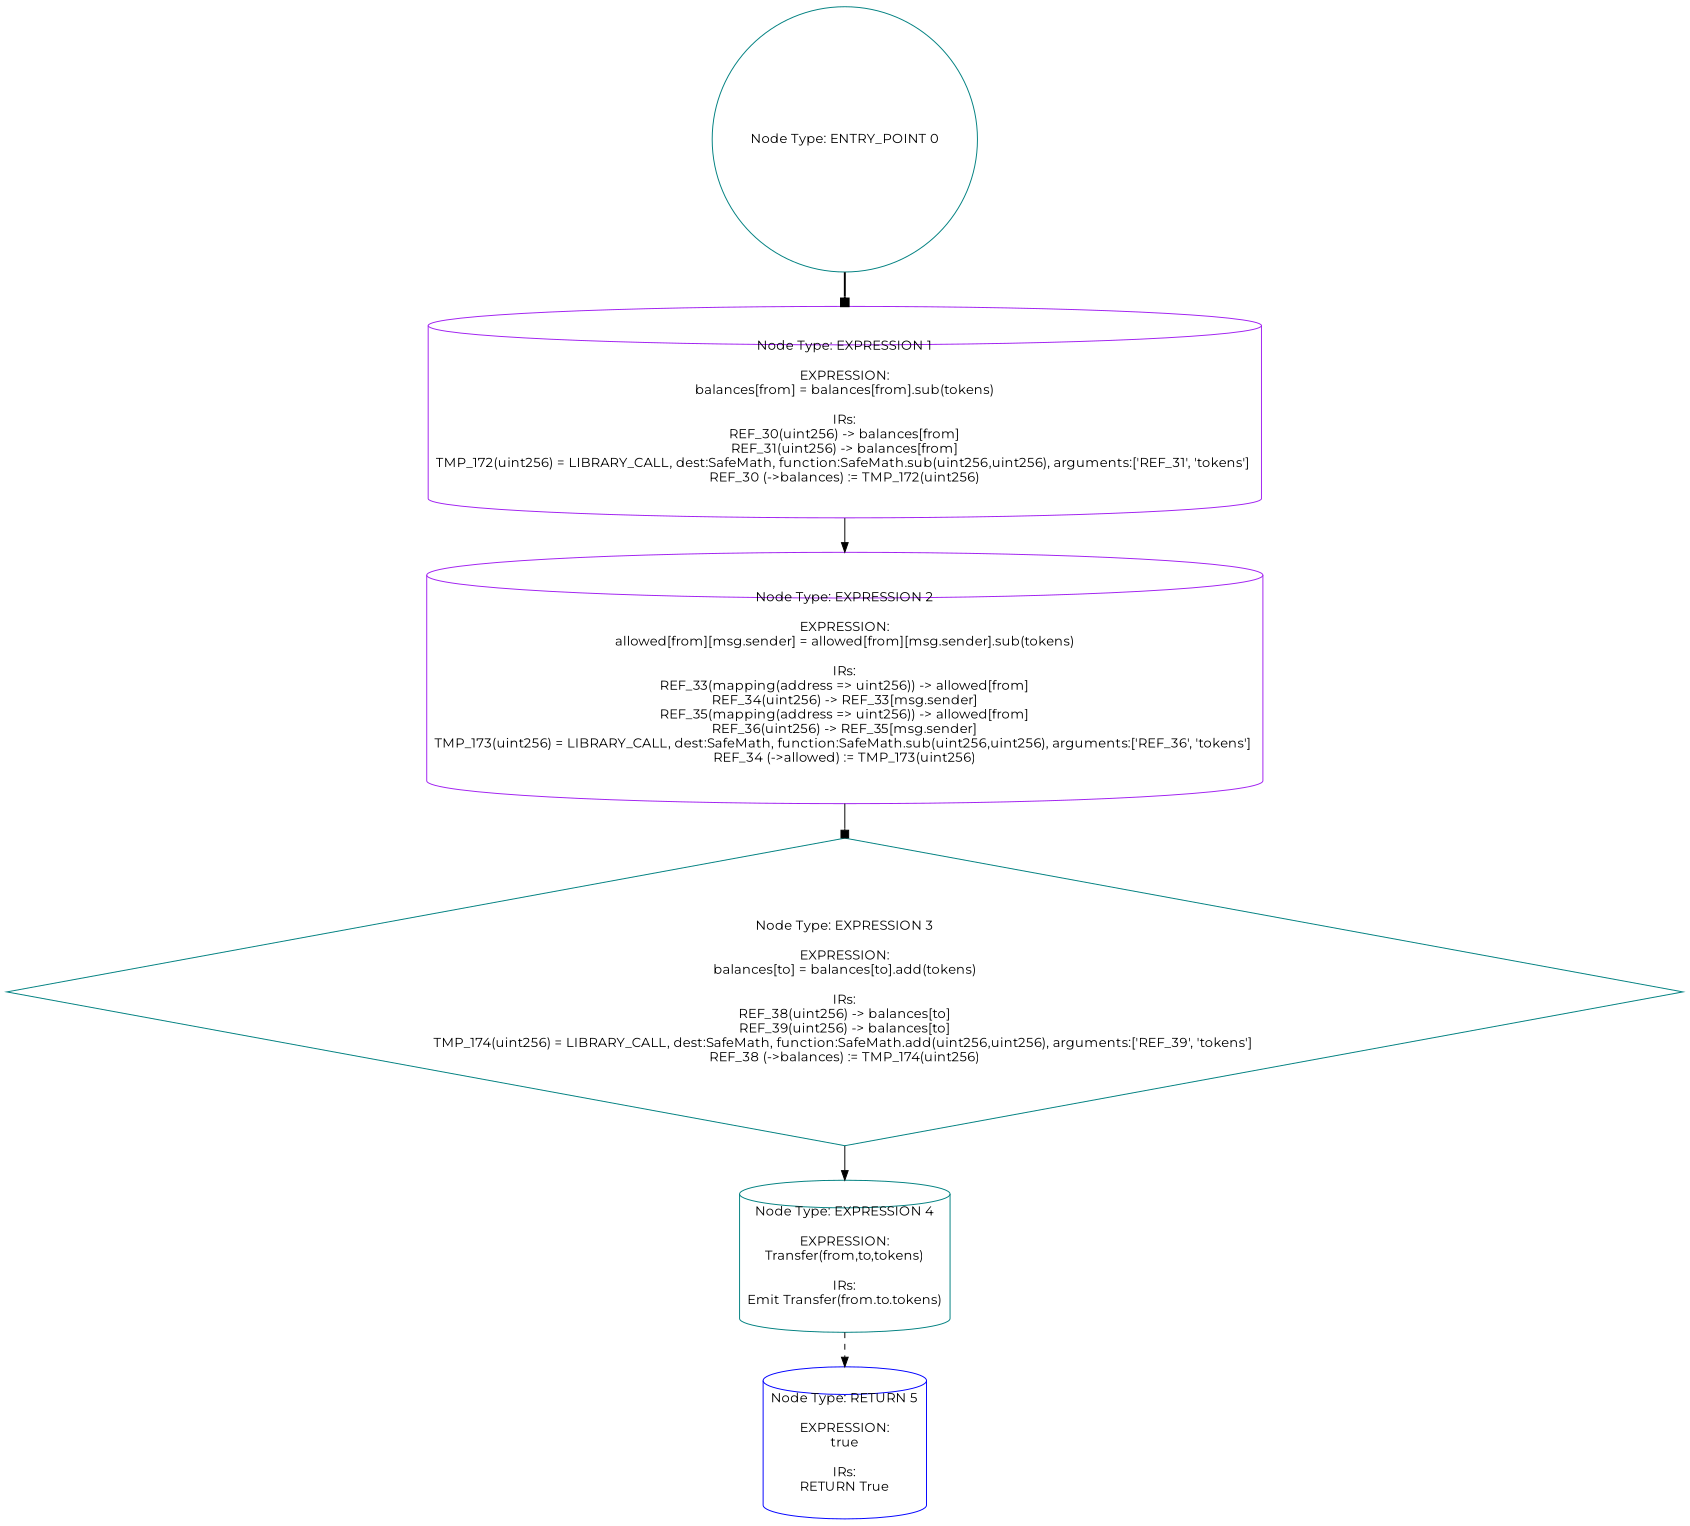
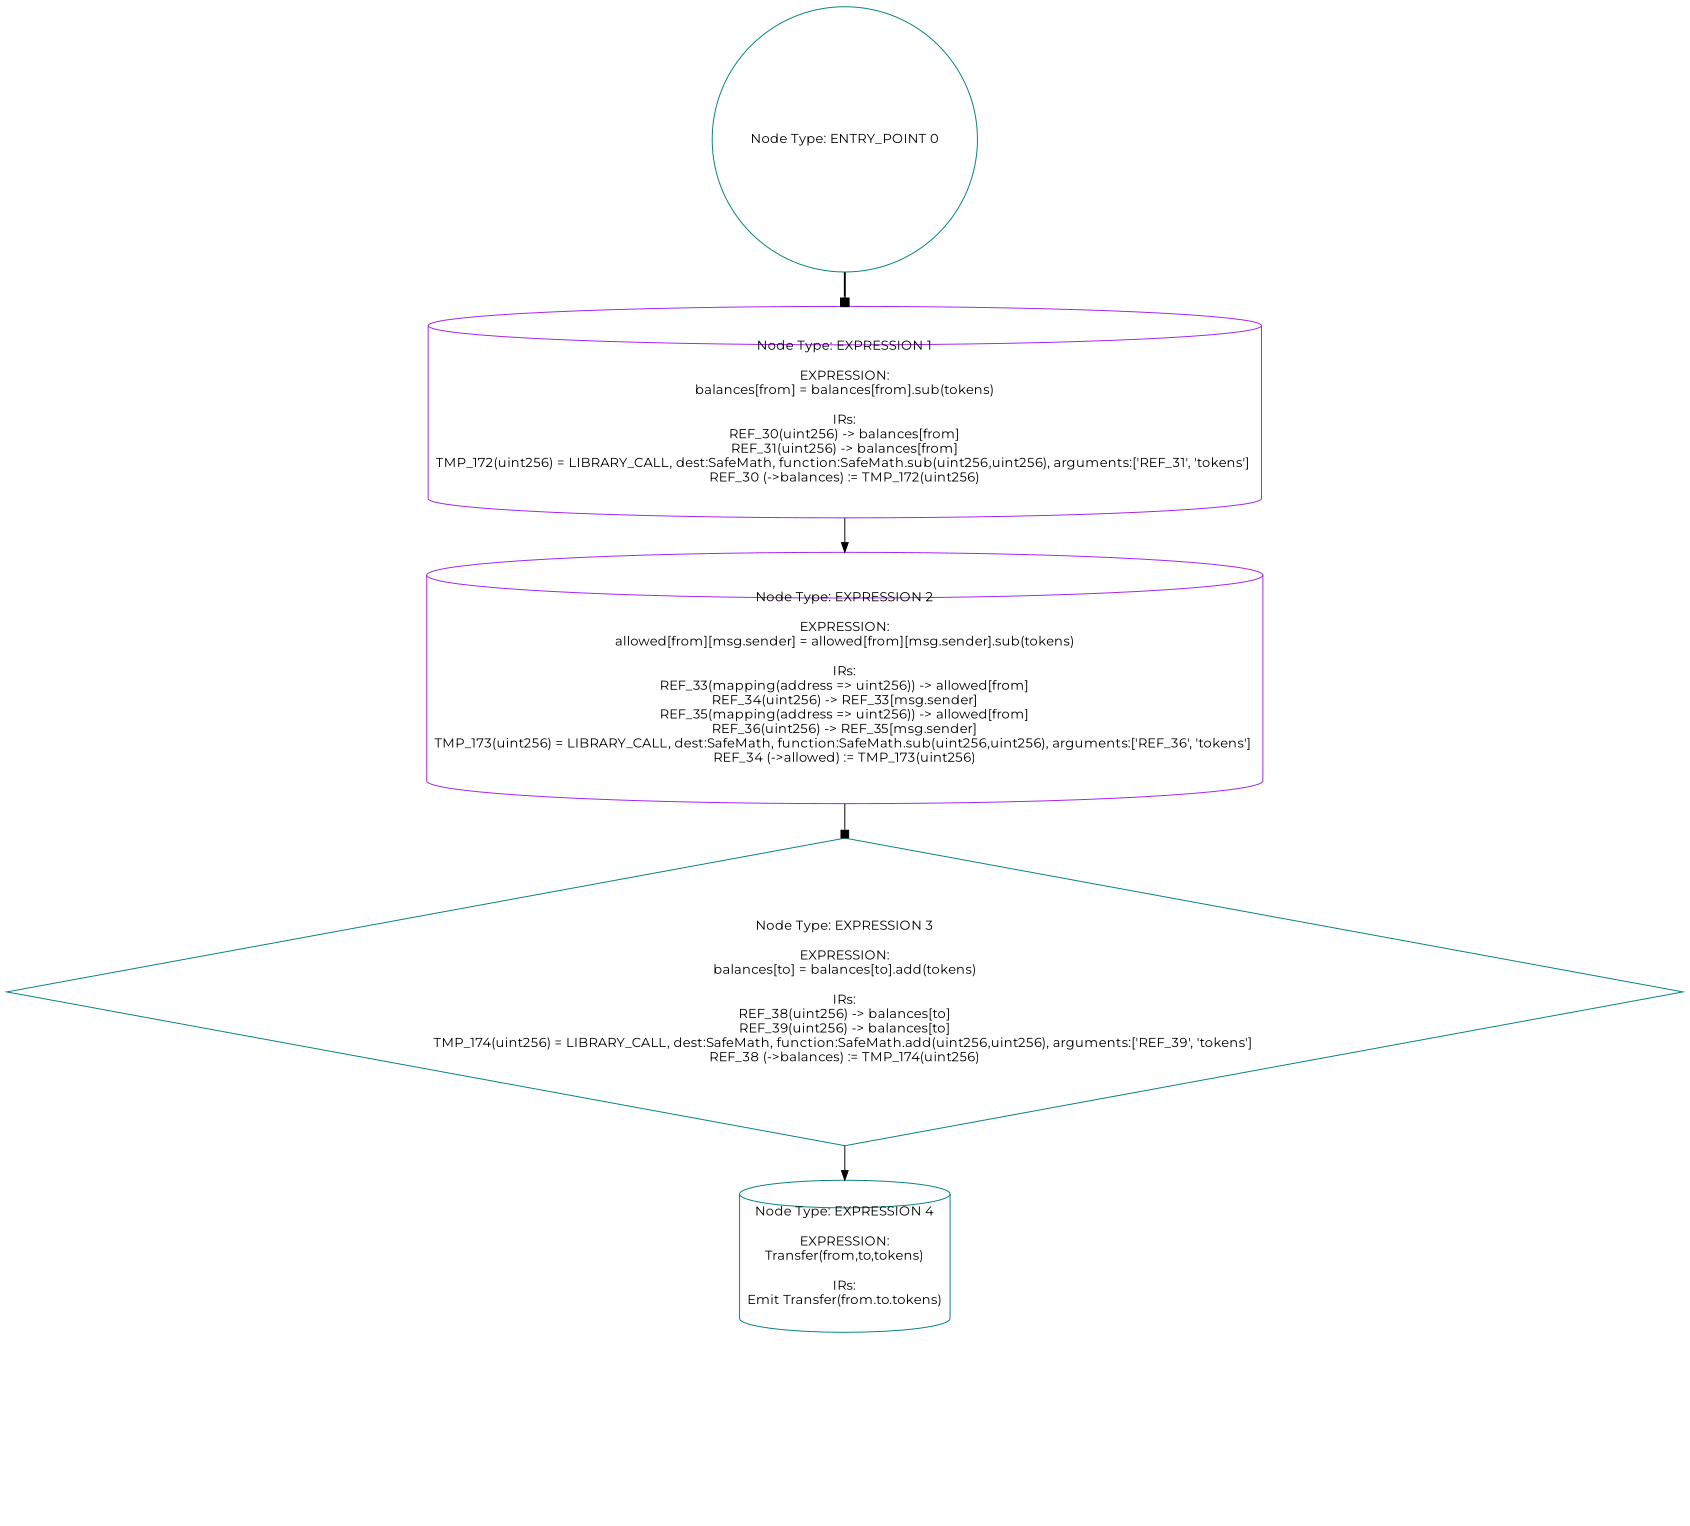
node "Node Type: RETURN 5 EXPRESSION: true IRs: RETURN True": removed
